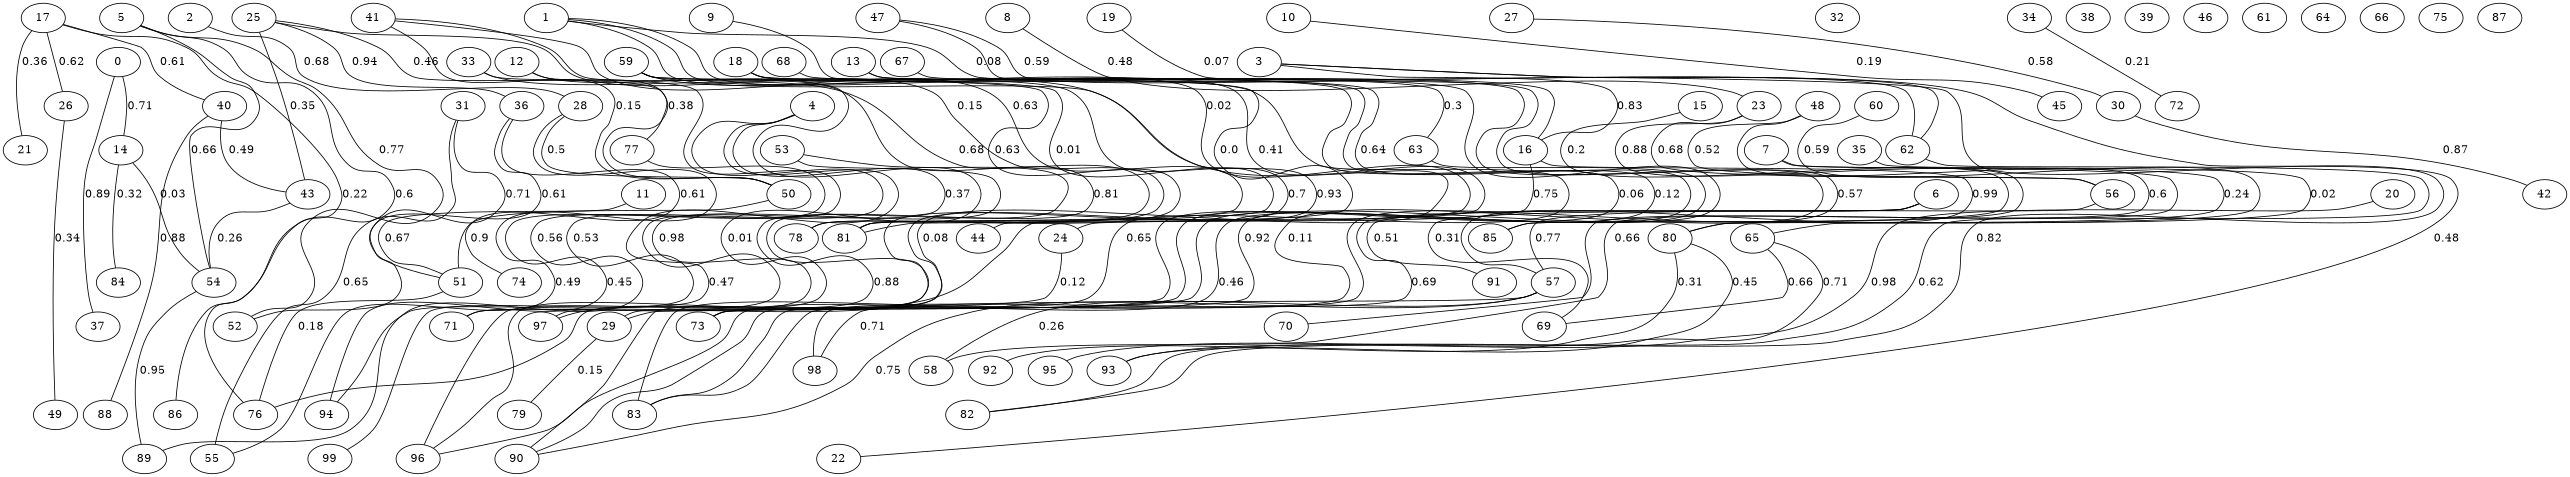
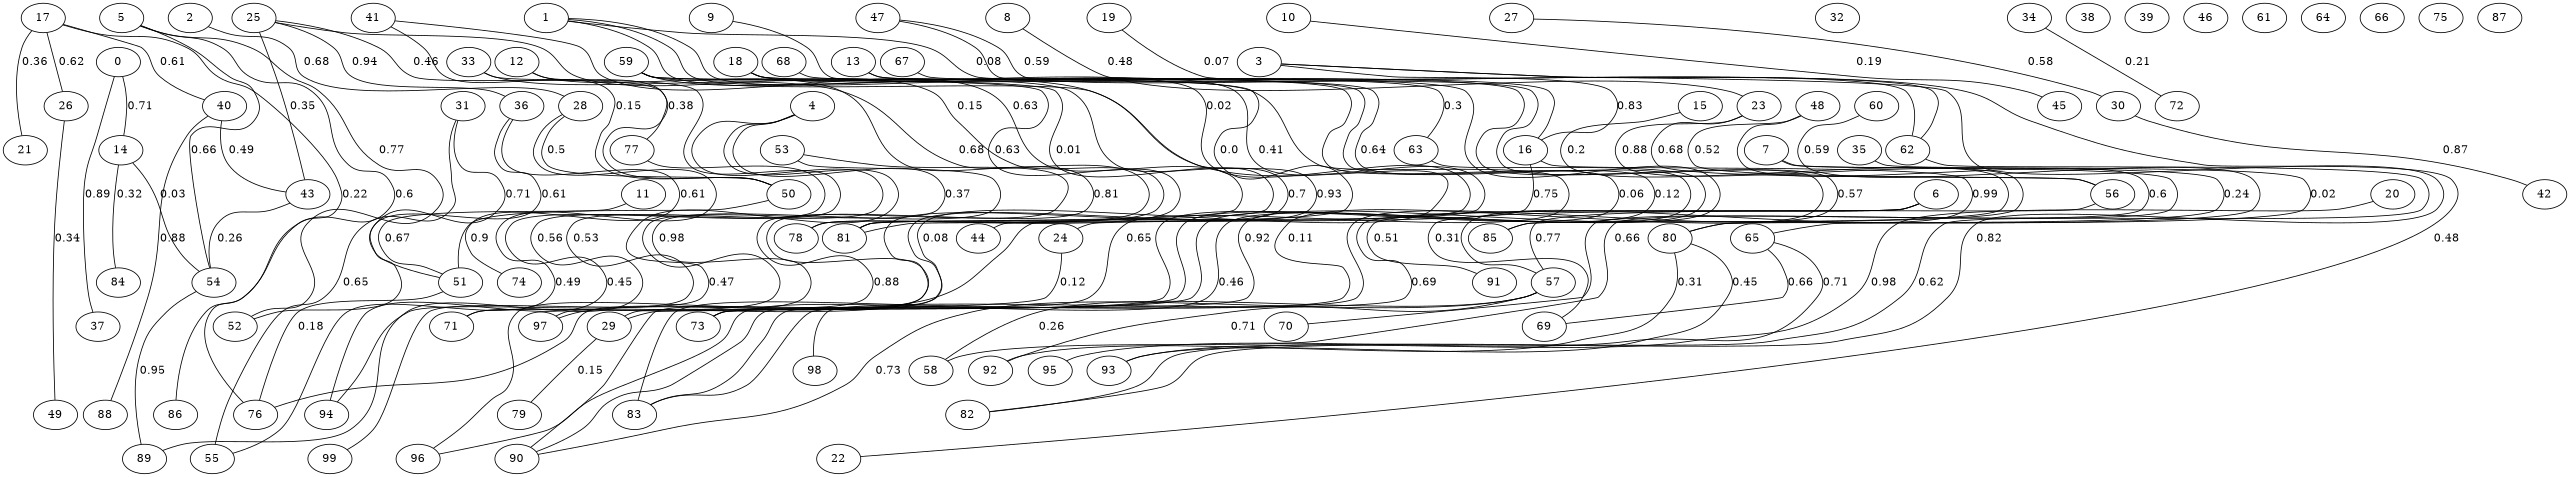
edge "41" -- "96": removed, label "0.01"
edge "57" -- "98": now "57" -- "92"
edge "57" -- "90": label "0.75" -> "0.73"
